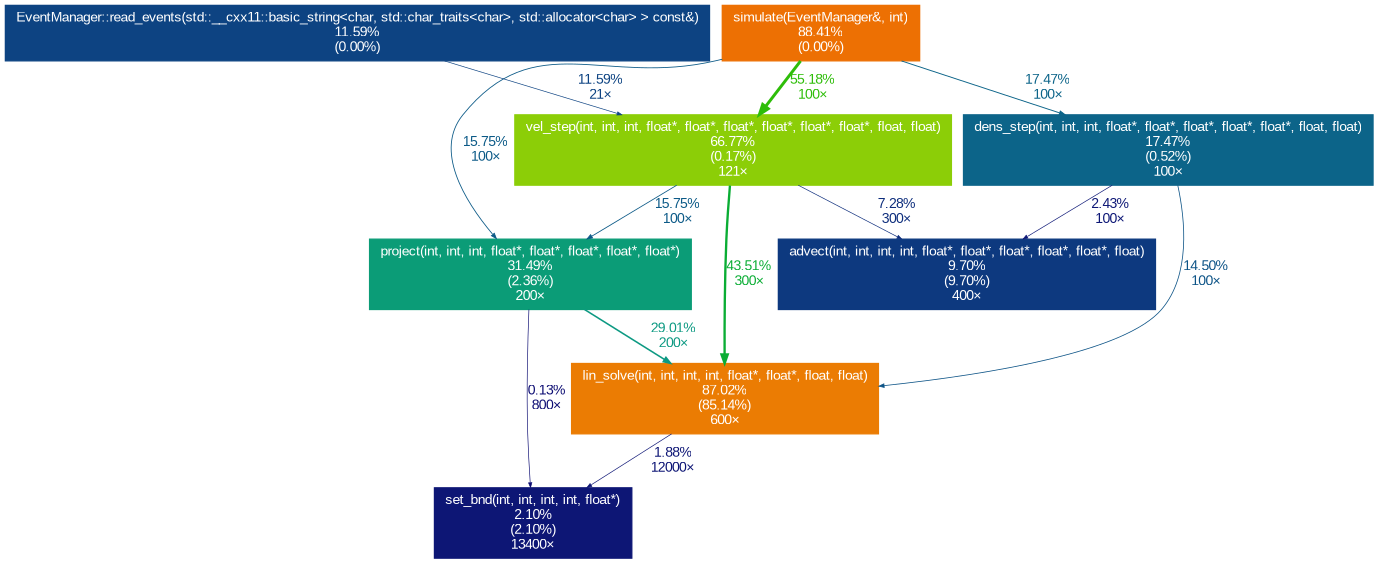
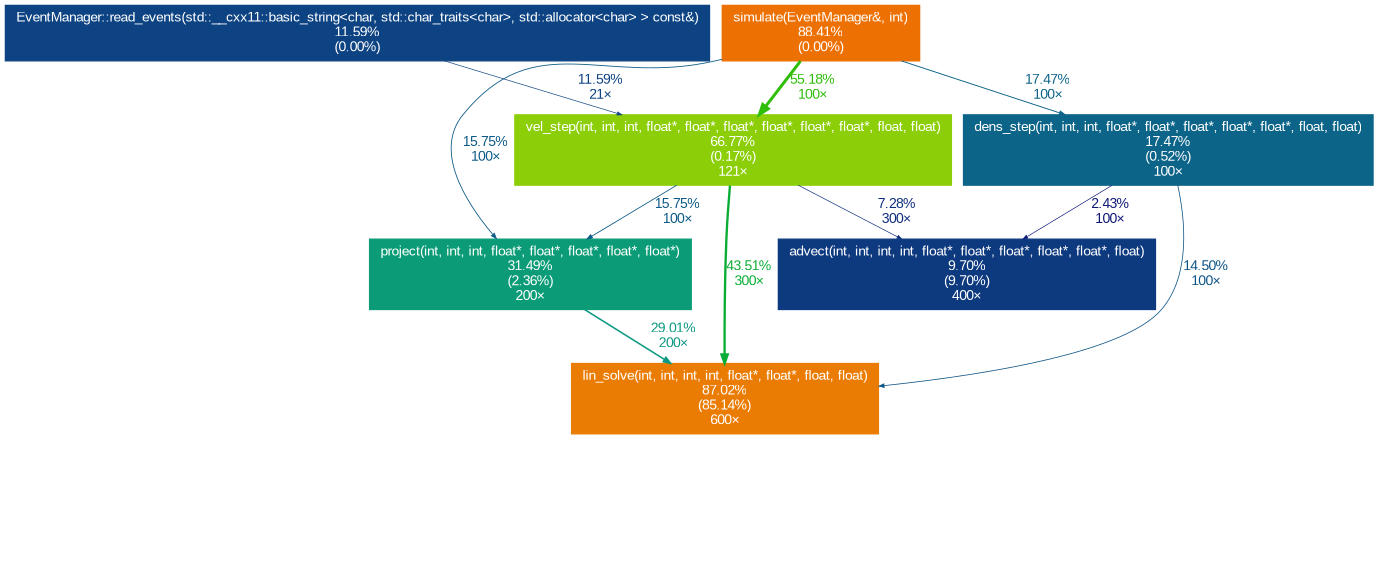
node "set_bnd(int, int, int, int, float*) 2.10% (2.10%) 13400×": removed
